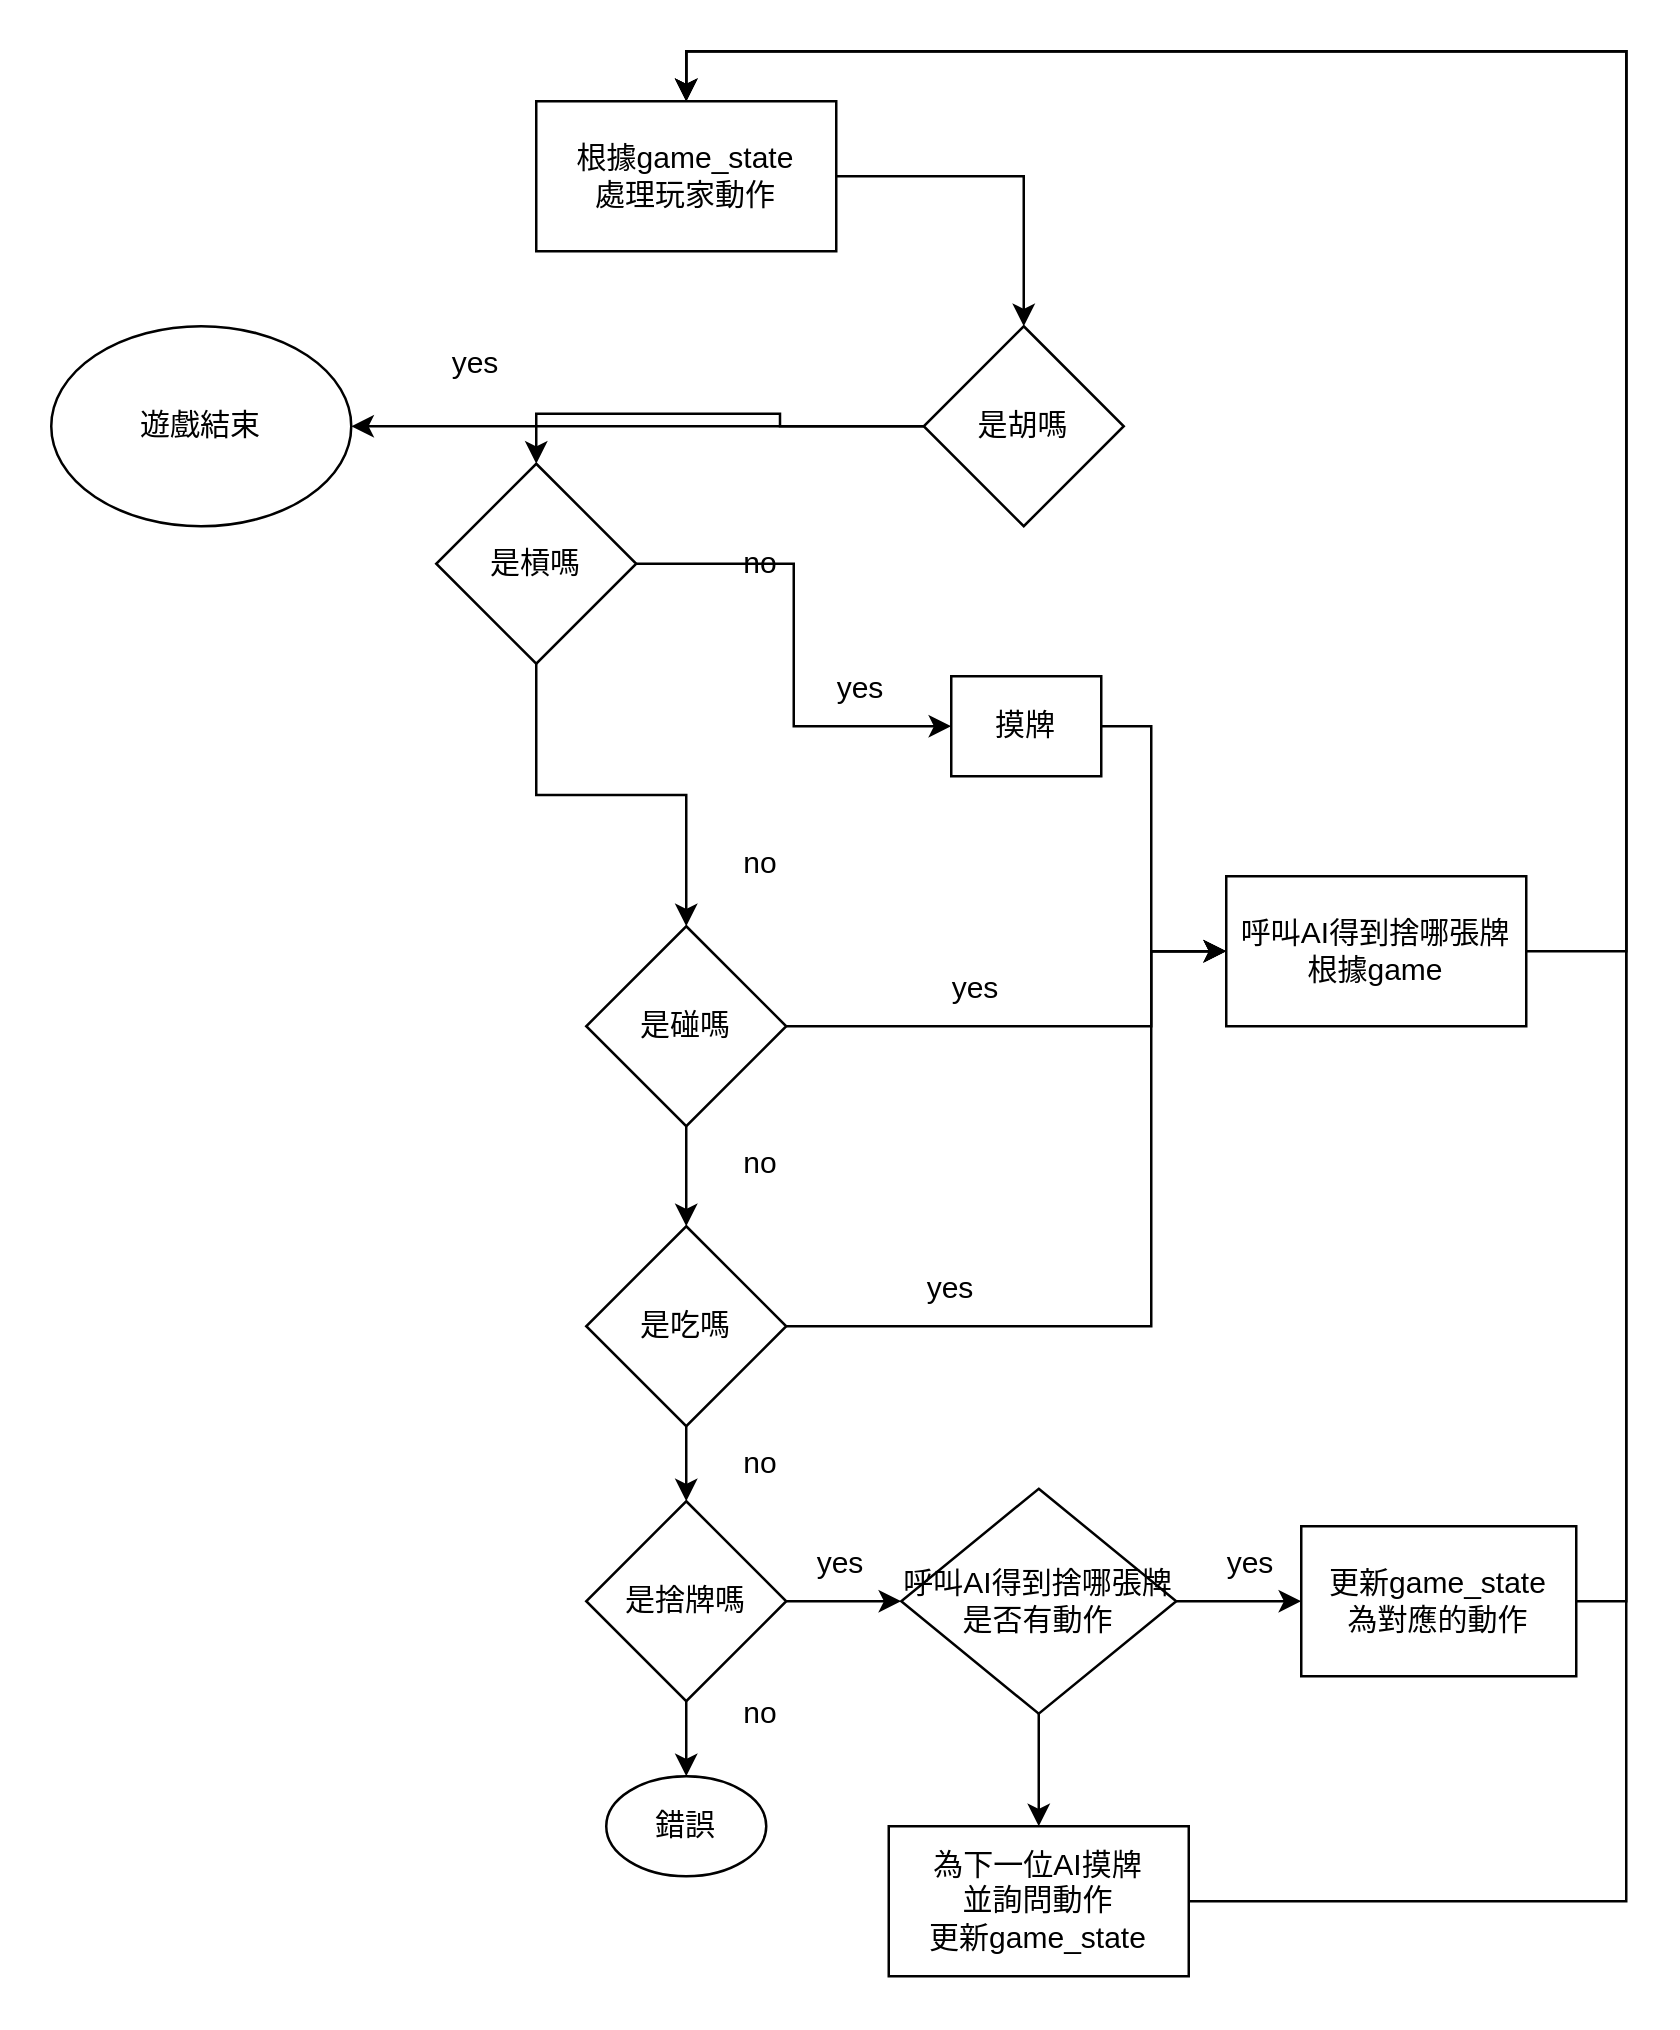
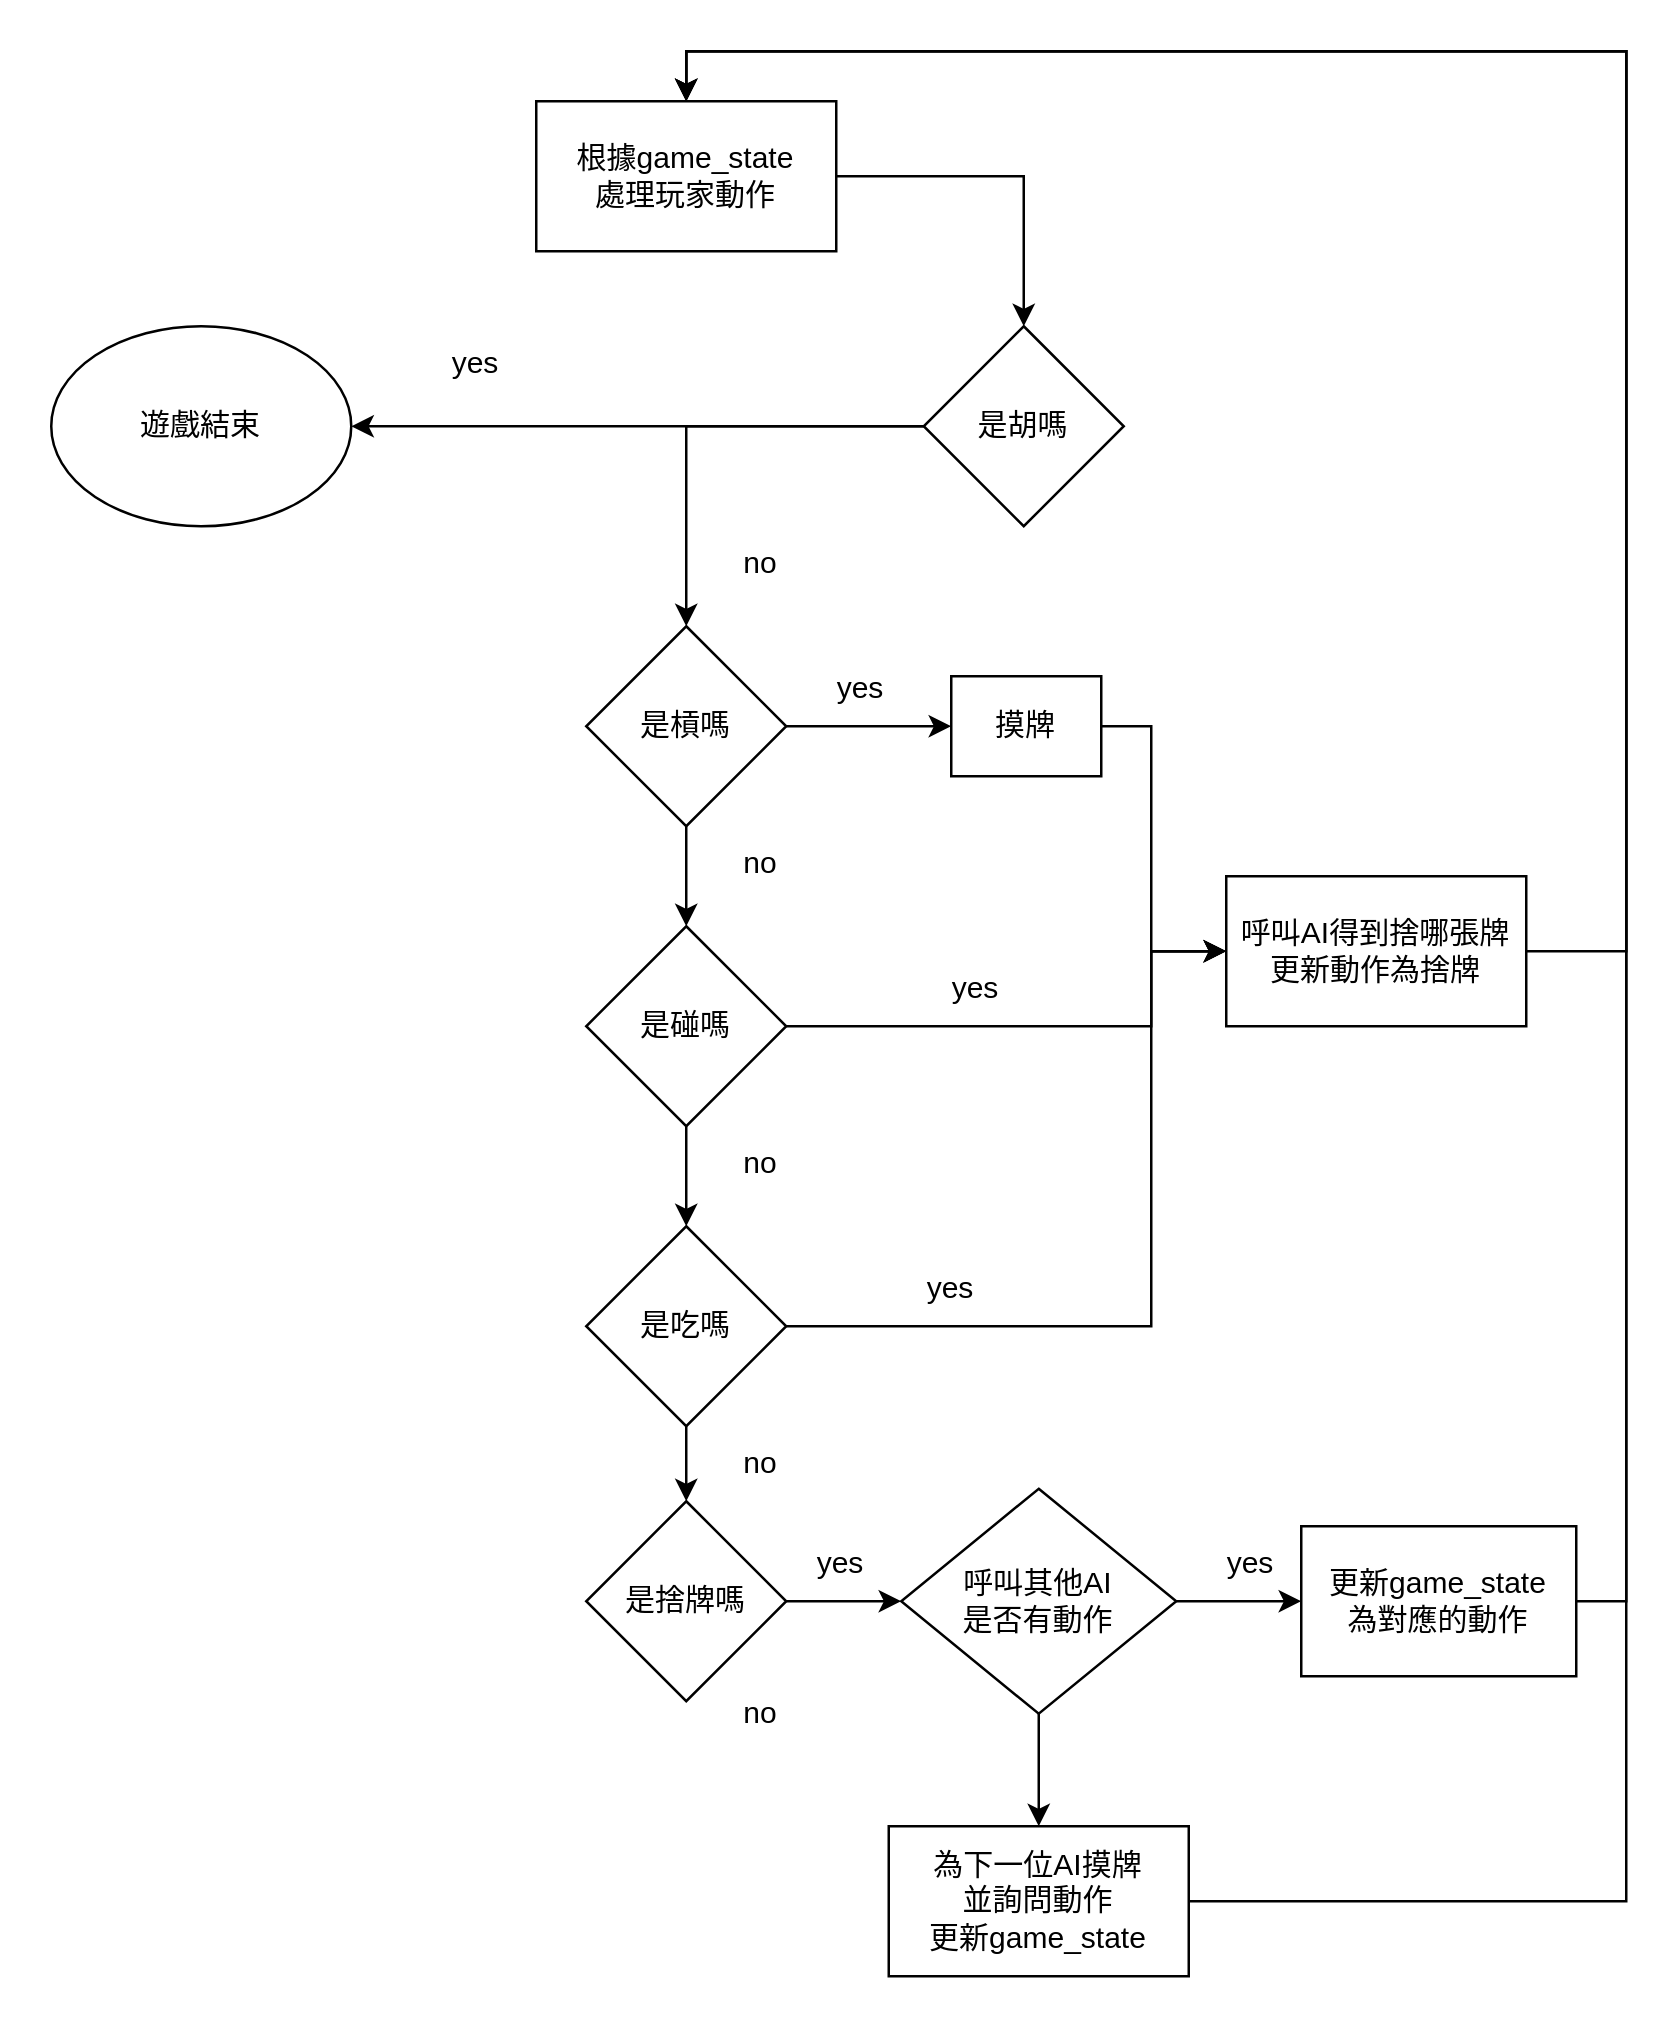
node "是槓嗎": moved (536, 564) -> (686, 726)
node "呼叫AI得到捨哪張牌 根據game": label "呼叫AI得到捨哪張牌 根據game" -> "呼叫AI得到捨哪張牌 更新動作為捨牌"
node "呼叫AI得到捨哪張牌 是否有動作": label "呼叫AI得到捨哪張牌 是否有動作" -> "呼叫其他AI 是否有動作"
edge "是捨牌嗎" -> "錯誤": removed
node "錯誤": removed
